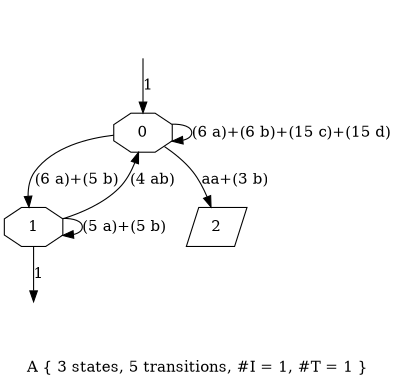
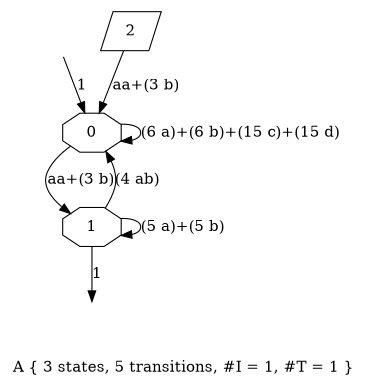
edge "0" -> "2": reversed
edge "0" -> "1": label "(6 a)+(5 b)" -> "aa+(3 b)"
